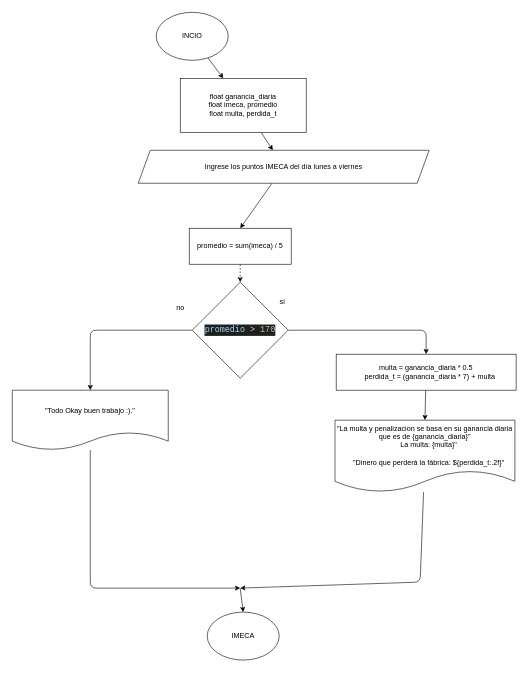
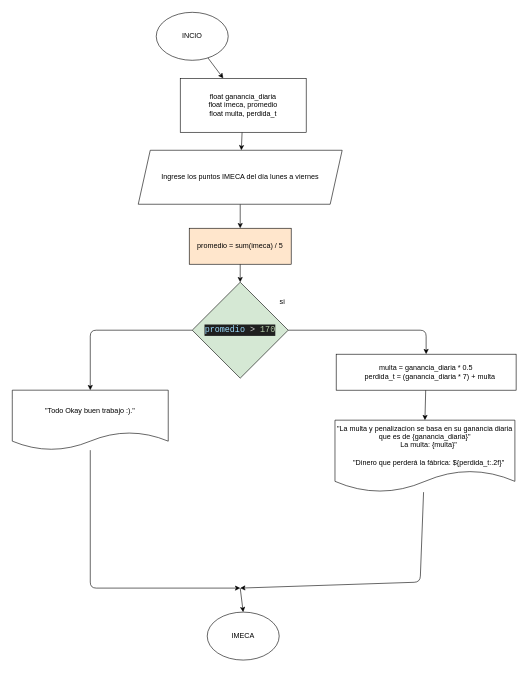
node "Ingrese los puntos IMECA del día lunes a viernes": size 291x33 -> 204x54
node "promedio = sum(imeca) / 5": fillcolor #ffffff -> #ffe6cc
edge "promedio = sum(imeca) / 5" -> "promedio > 170": style dashed -> solid
node "no": removed
node "promedio > 170": fillcolor #ffffff -> #d5e8d4
